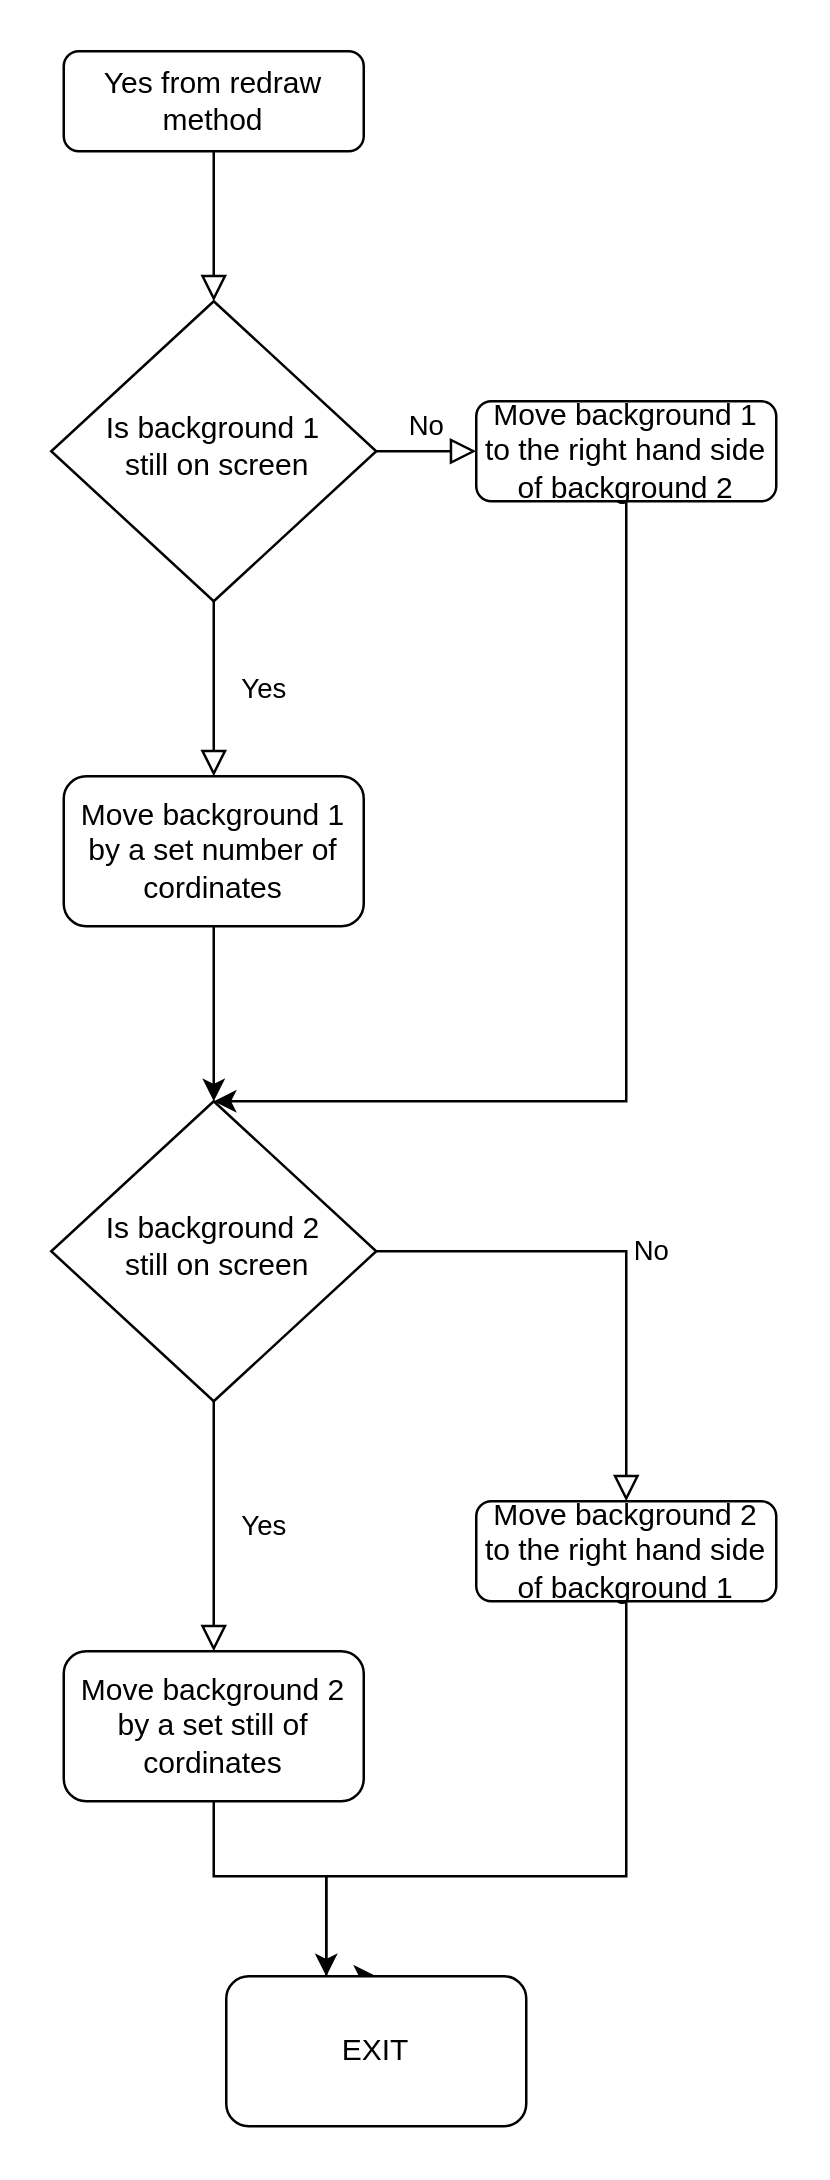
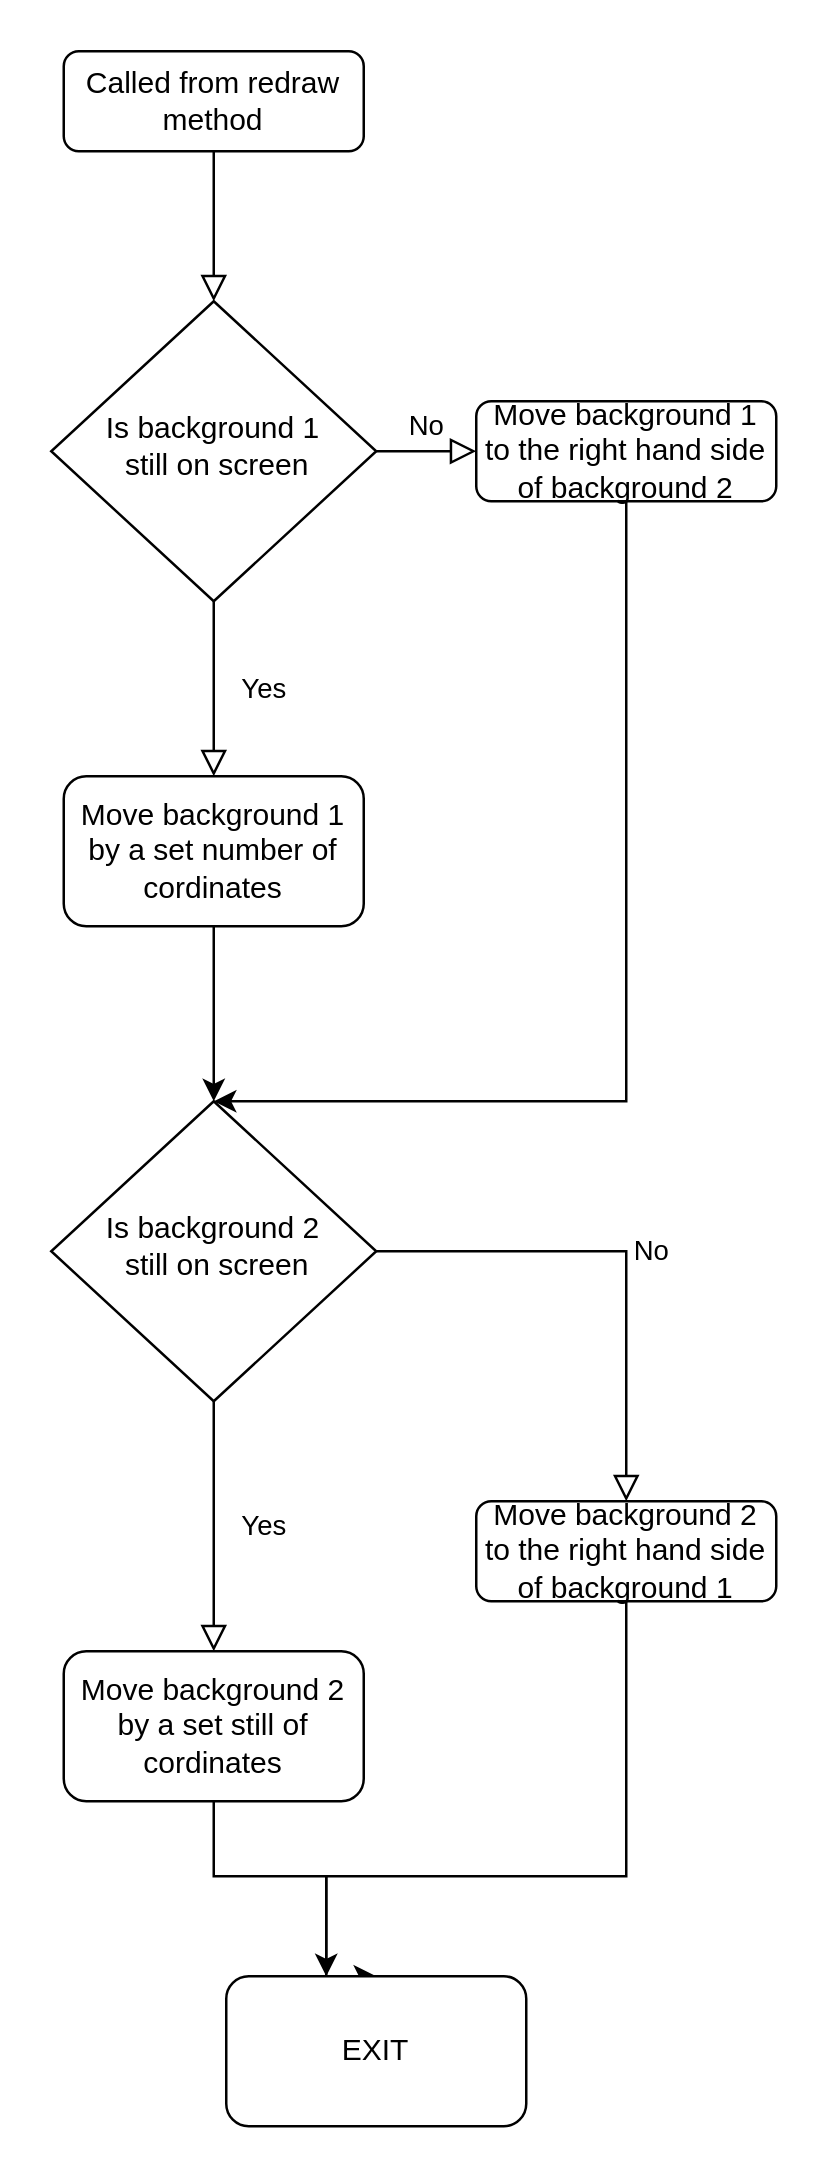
node "Yes from redraw method": label "Yes from redraw method" -> "Called from redraw method"
